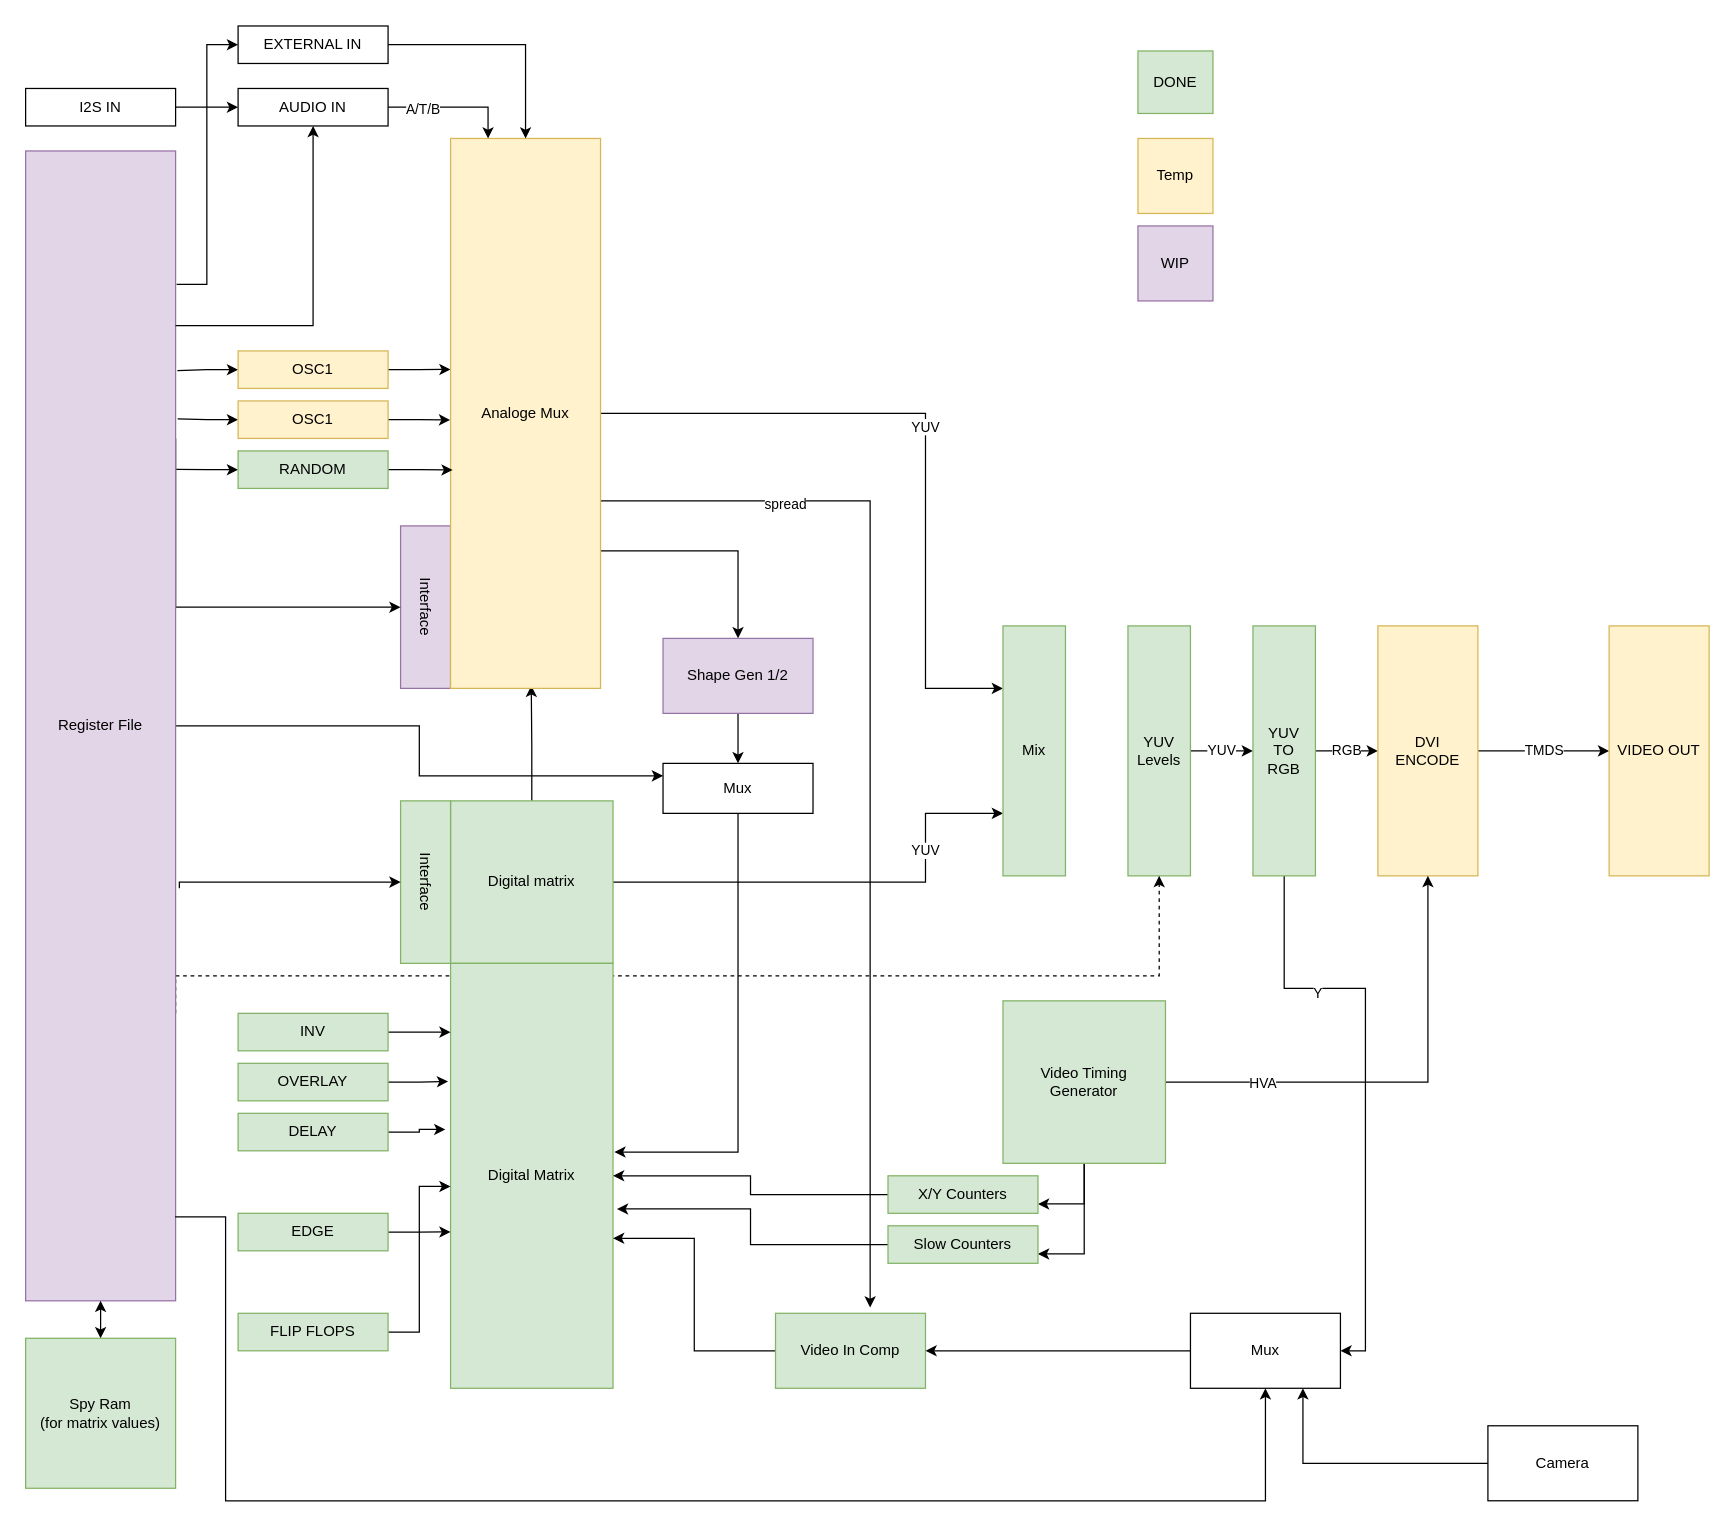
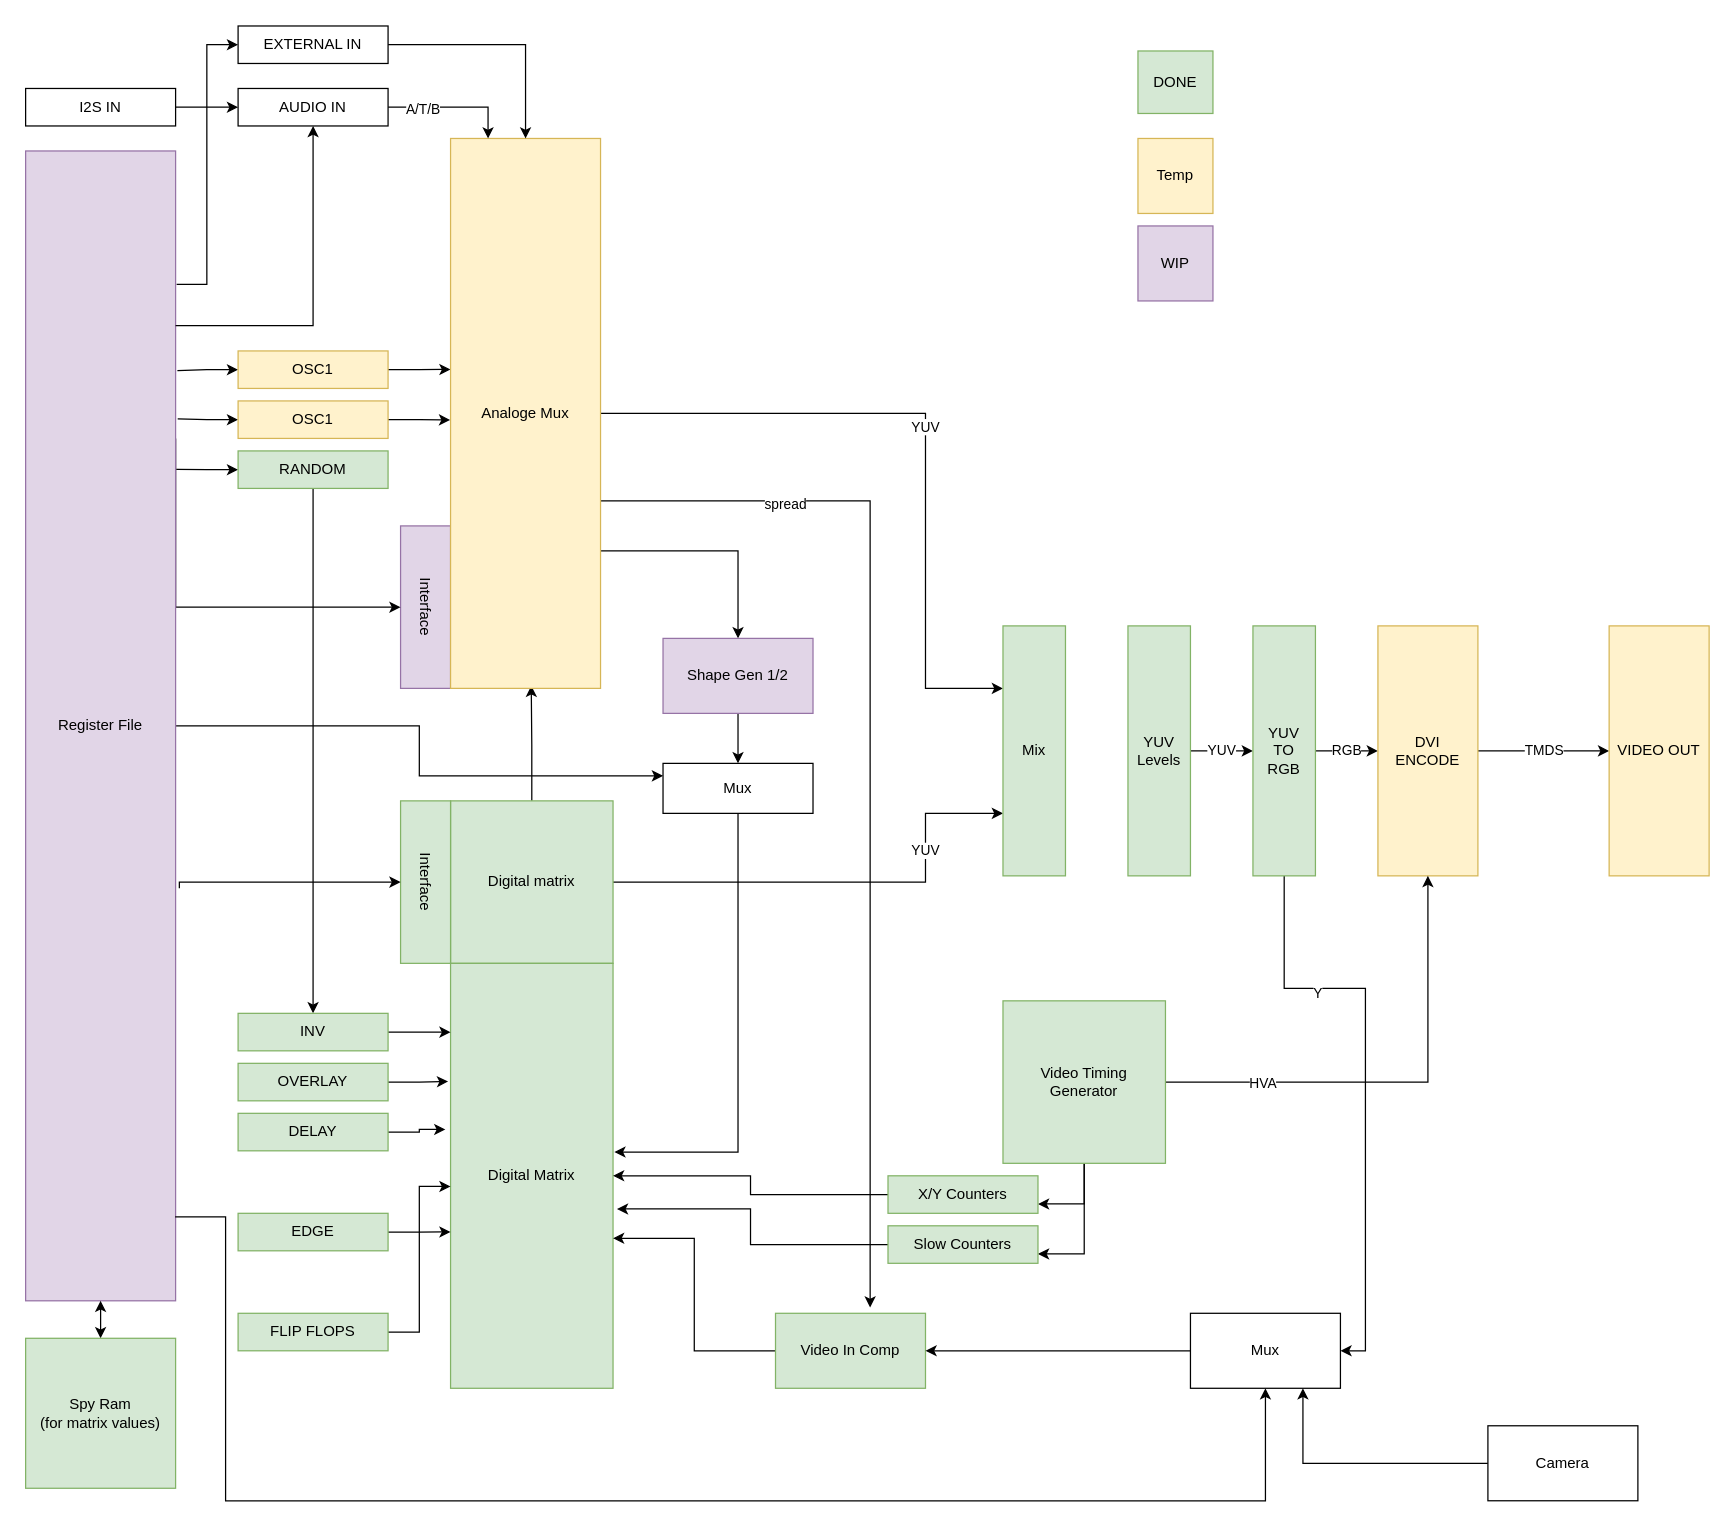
edge "RANDOM" -> "Analoge Mux": now "RANDOM" -> "INV"
edge "Register File" -> "YUV Levels": removed
